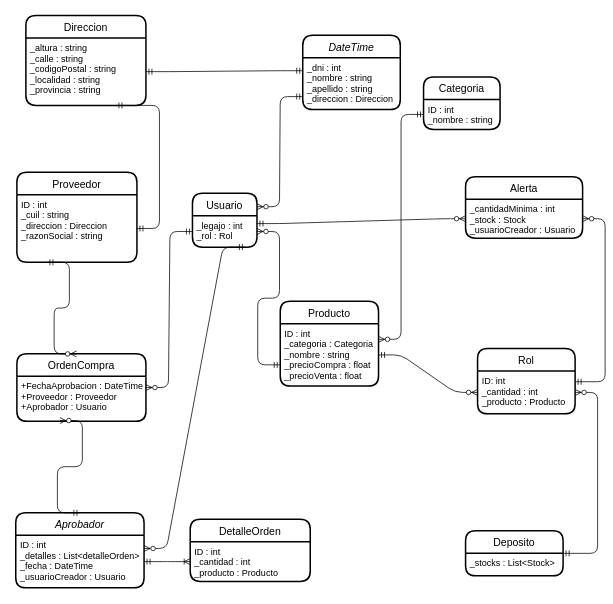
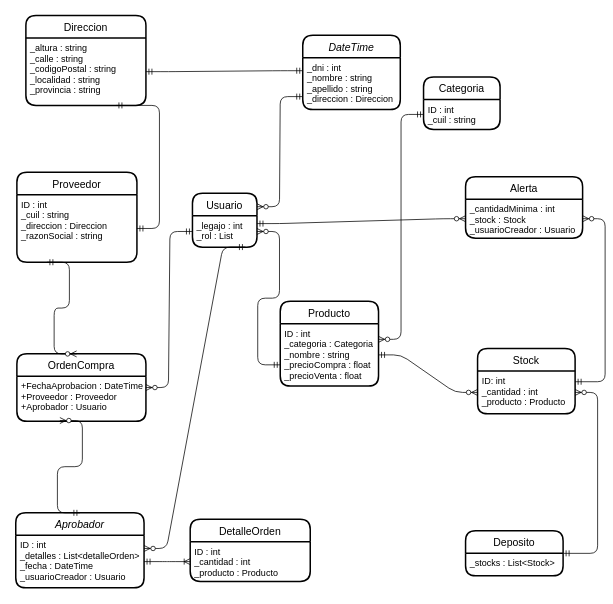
node "ID : int _nombre : string": label "ID : int _nombre : string" -> "ID : int _cuil : string"
node "_legajo : int _rol : Rol": label "_legajo : int _rol : Rol" -> "_legajo : int _rol : List"
node "Rol": label "Rol" -> "Stock"
